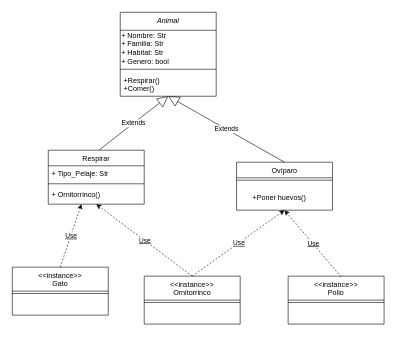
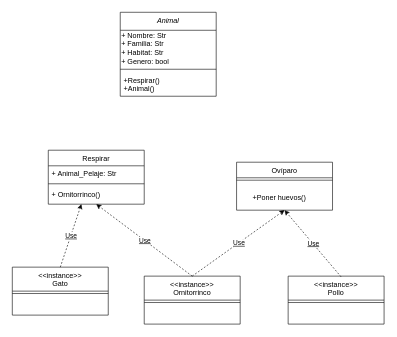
node "+Respirar() +Comer()": label "+Respirar() +Comer()" -> "+Respirar() +Animal()"
edge "Respirar" -> "Animal": removed, label "Extends"
edge "Ovíparo" -> "Animal": removed, label "Extends"
node "+ Tipo_Pelaje: Str": label "+ Tipo_Pelaje: Str" -> "+ Animal_Pelaje: Str"
